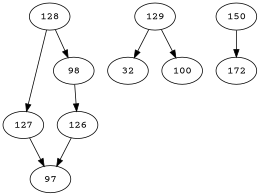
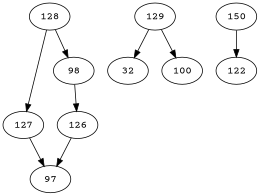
node "172": label "172" -> "122"
